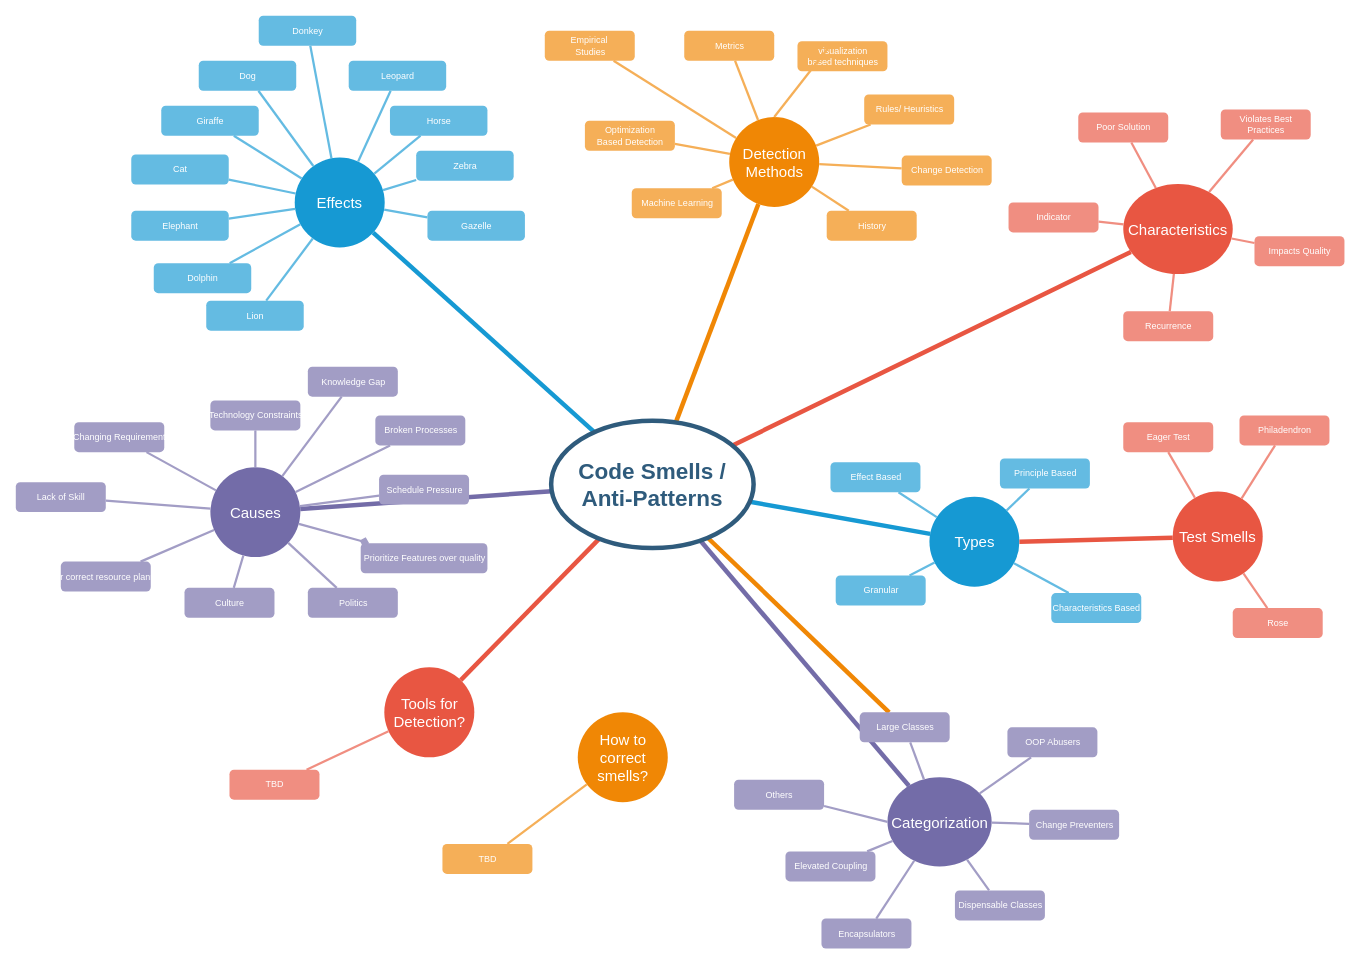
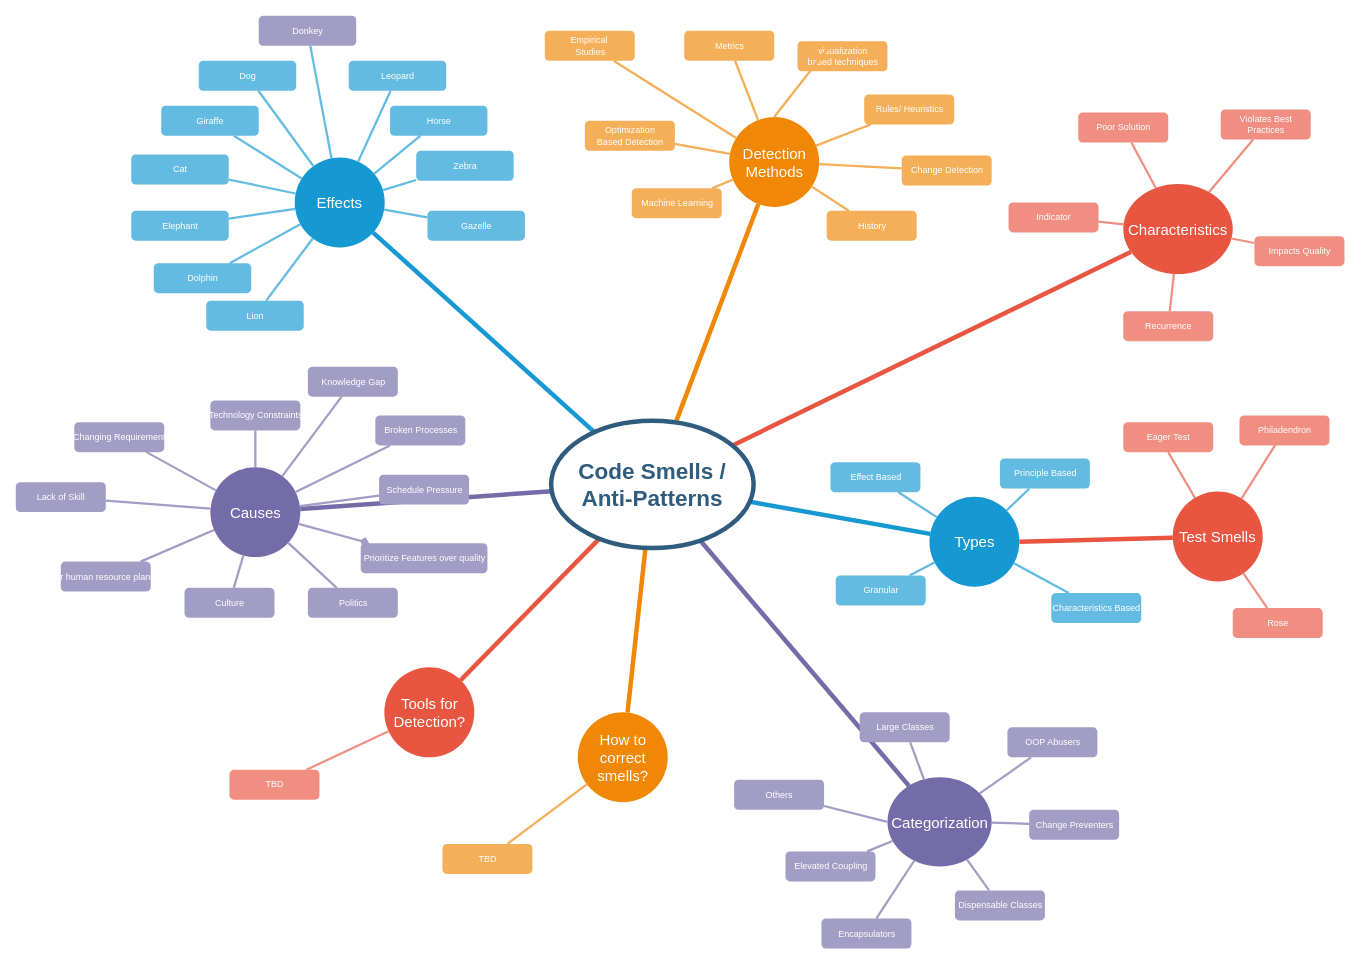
node "Donkey": fillcolor #64bbe2 -> #a29dc5
node "Poor correct resource planning": label "Poor correct resource planning" -> "Poor human resource planning"
edge "Code Smells / Anti-Patterns" -- "Large Classes": now "Code Smells / Anti-Patterns" -- "How to correct smells?"
